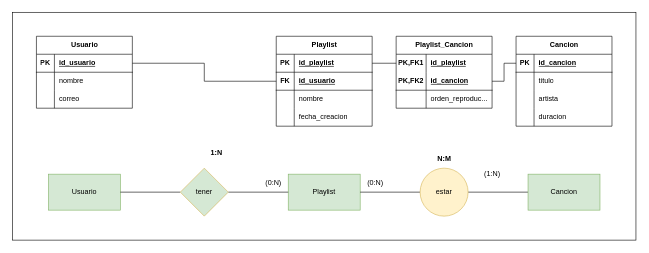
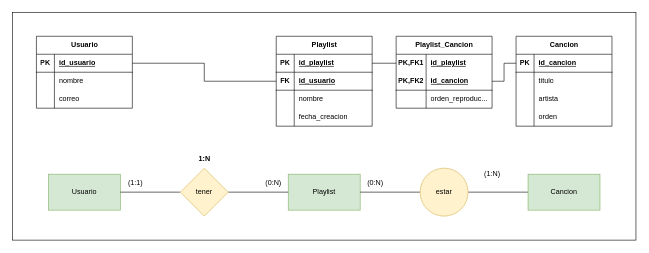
node "duracion": label "duracion" -> "orden"
node "1:N": moved (216, 153) -> (204, 159)
node "N:M": removed
node "(1:1)": added
node "tener": fillcolor #d5e8d4 -> #fff2cc
